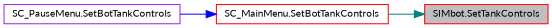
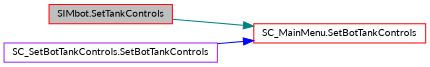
node "SC_PauseMenu.SetBotTankControls": label "SC_PauseMenu.SetBotTankControls" -> "SC_SetBotTankControls.SetBotTankControls"
edge "SC_MainMenu.SetBotTankControls" -> "SIMbot.SetTankControls": reversed
